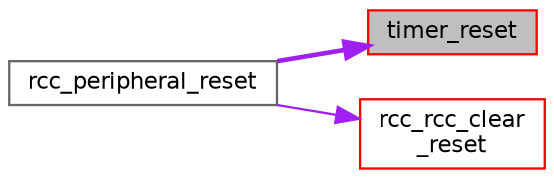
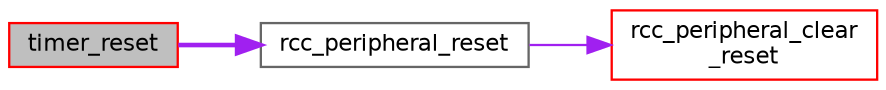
edge "rcc_peripheral_reset" -> "timer_reset": reversed
node "rcc_rcc_clear _reset": label "rcc_rcc_clear _reset" -> "rcc_peripheral_clear _reset"
